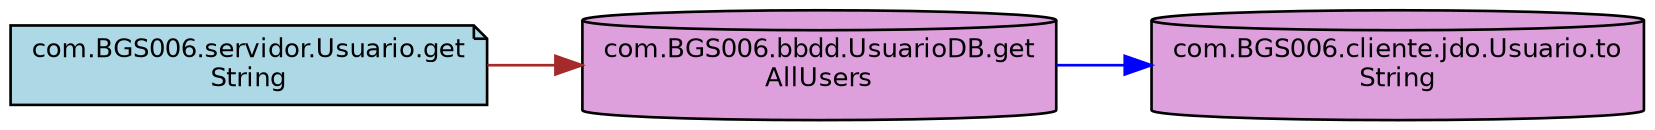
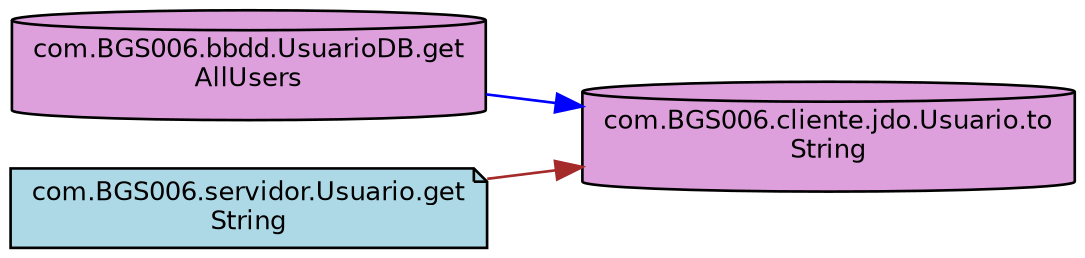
edge "com.BGS006.servidor.Usuario.get String" -> "com.BGS006.bbdd.UsuarioDB.get AllUsers": now "com.BGS006.servidor.Usuario.get String" -> "com.BGS006.cliente.jdo.Usuario.to String"
